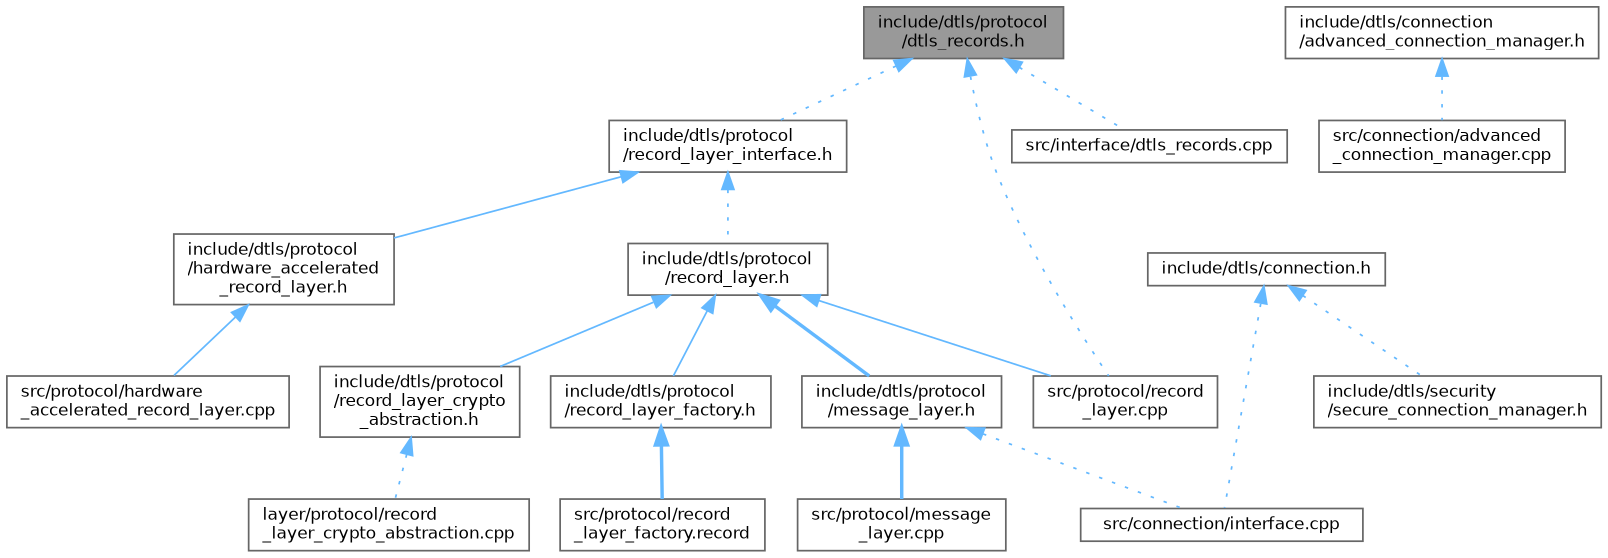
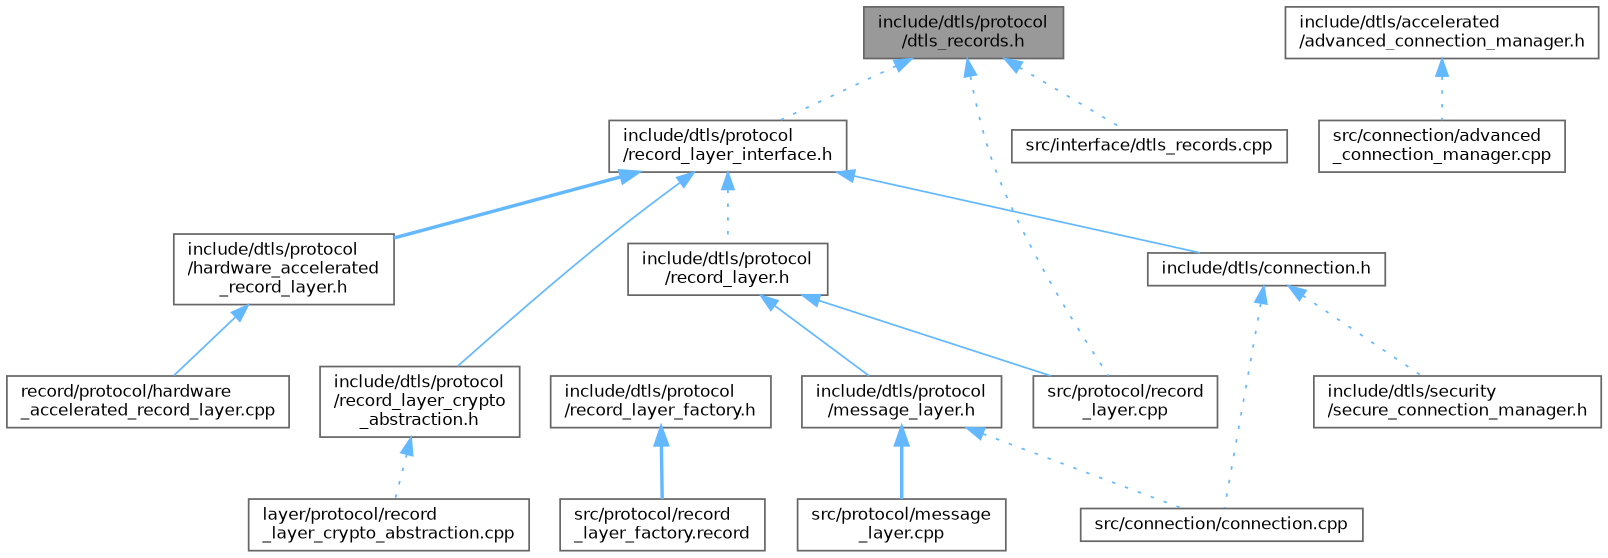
node "include/dtls/connection /advanced_connection_manager.h": label "include/dtls/connection /advanced_connection_manager.h" -> "include/dtls/accelerated /advanced_connection_manager.h"
edge "include/dtls/protocol /hardware_accelerated _record_layer.h" -> "include/dtls/protocol /record_layer_interface.h": style solid -> bold
edge "include/dtls/connection.h" -> "include/dtls/protocol /record_layer_interface.h": added
edge "include/dtls/protocol /record_layer_crypto _abstraction.h" -> "include/dtls/protocol /record_layer.h": now "include/dtls/protocol /record_layer_crypto _abstraction.h" -> "include/dtls/protocol /record_layer_interface.h"
edge "include/dtls/protocol /message_layer.h" -> "include/dtls/protocol /record_layer.h": style bold -> solid
edge "include/dtls/protocol /record_layer_factory.h" -> "include/dtls/protocol /record_layer.h": removed
node "src/protocol/hardware _accelerated_record_layer.cpp": label "src/protocol/hardware _accelerated_record_layer.cpp" -> "record/protocol/hardware _accelerated_record_layer.cpp"
node "src/connection/interface.cpp": label "src/connection/interface.cpp" -> "src/connection/connection.cpp"
